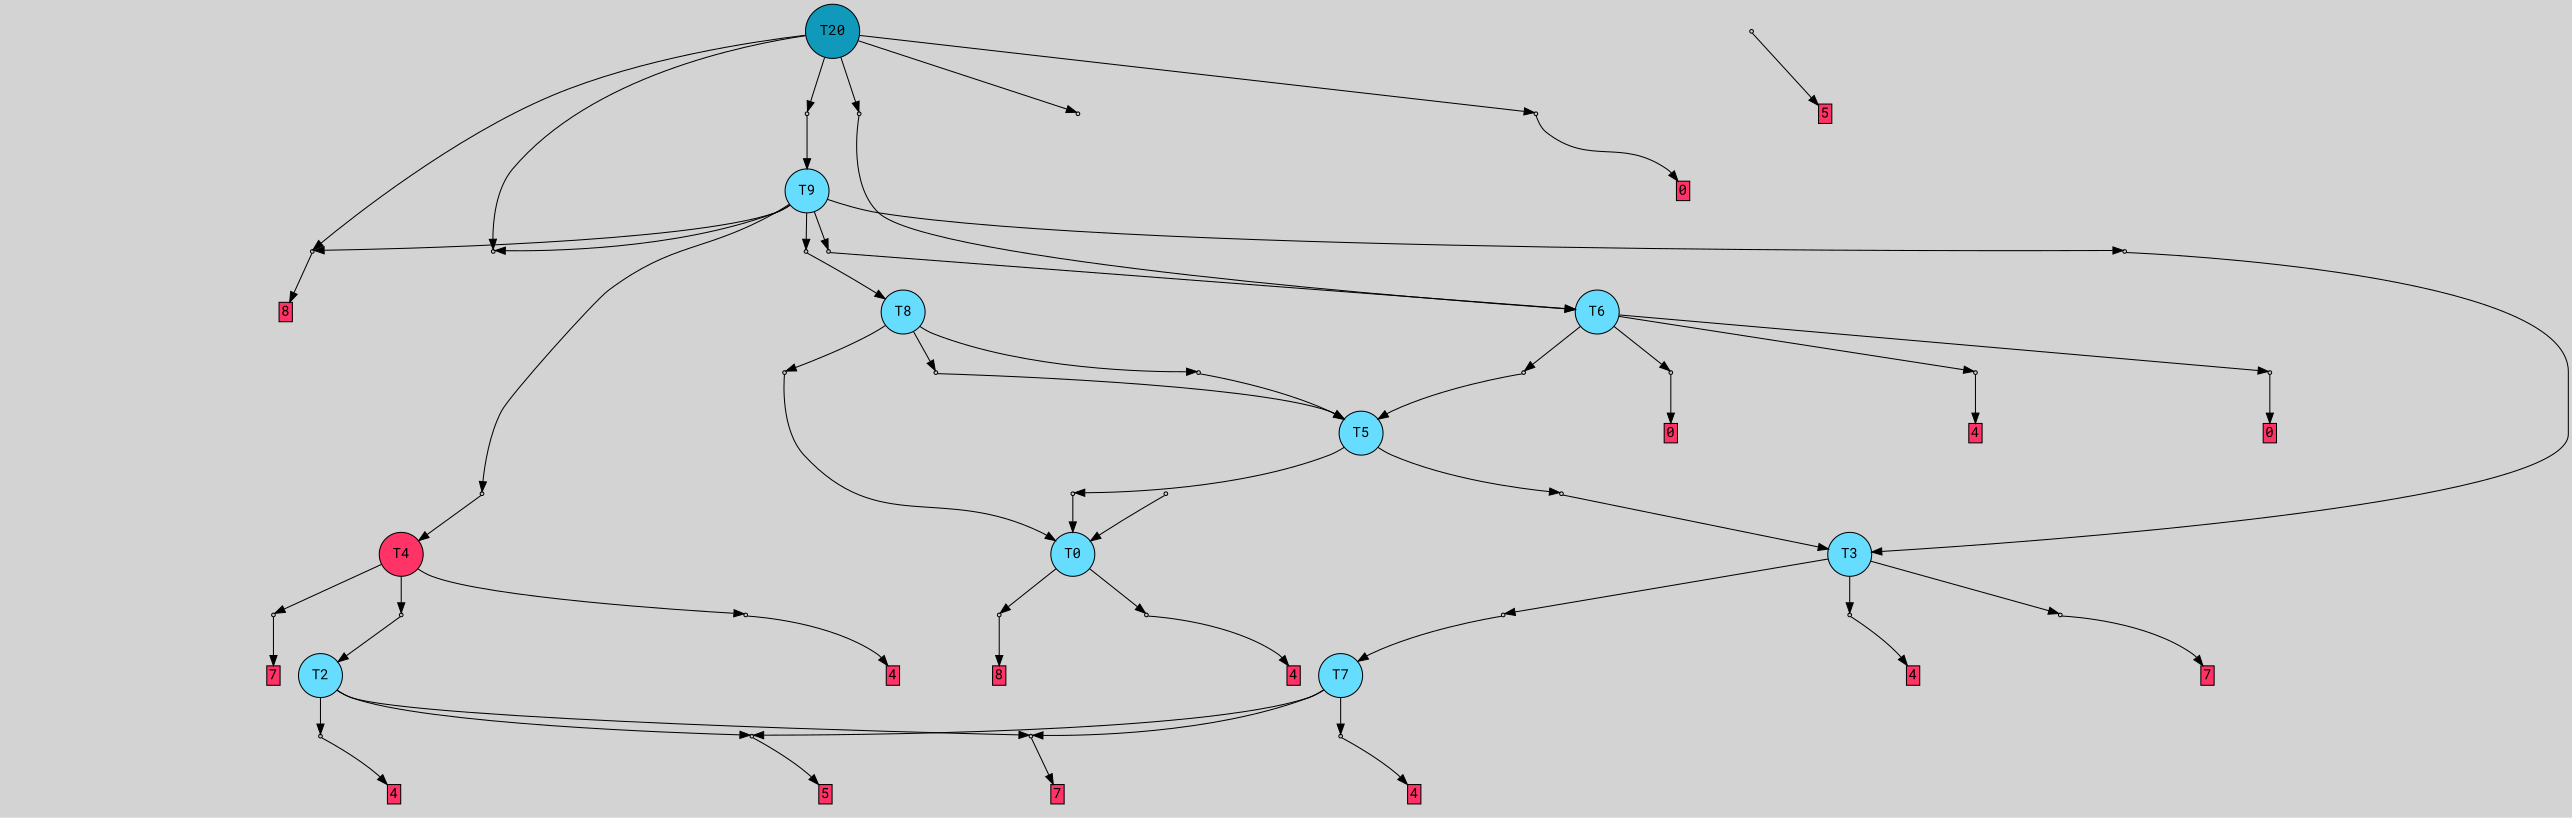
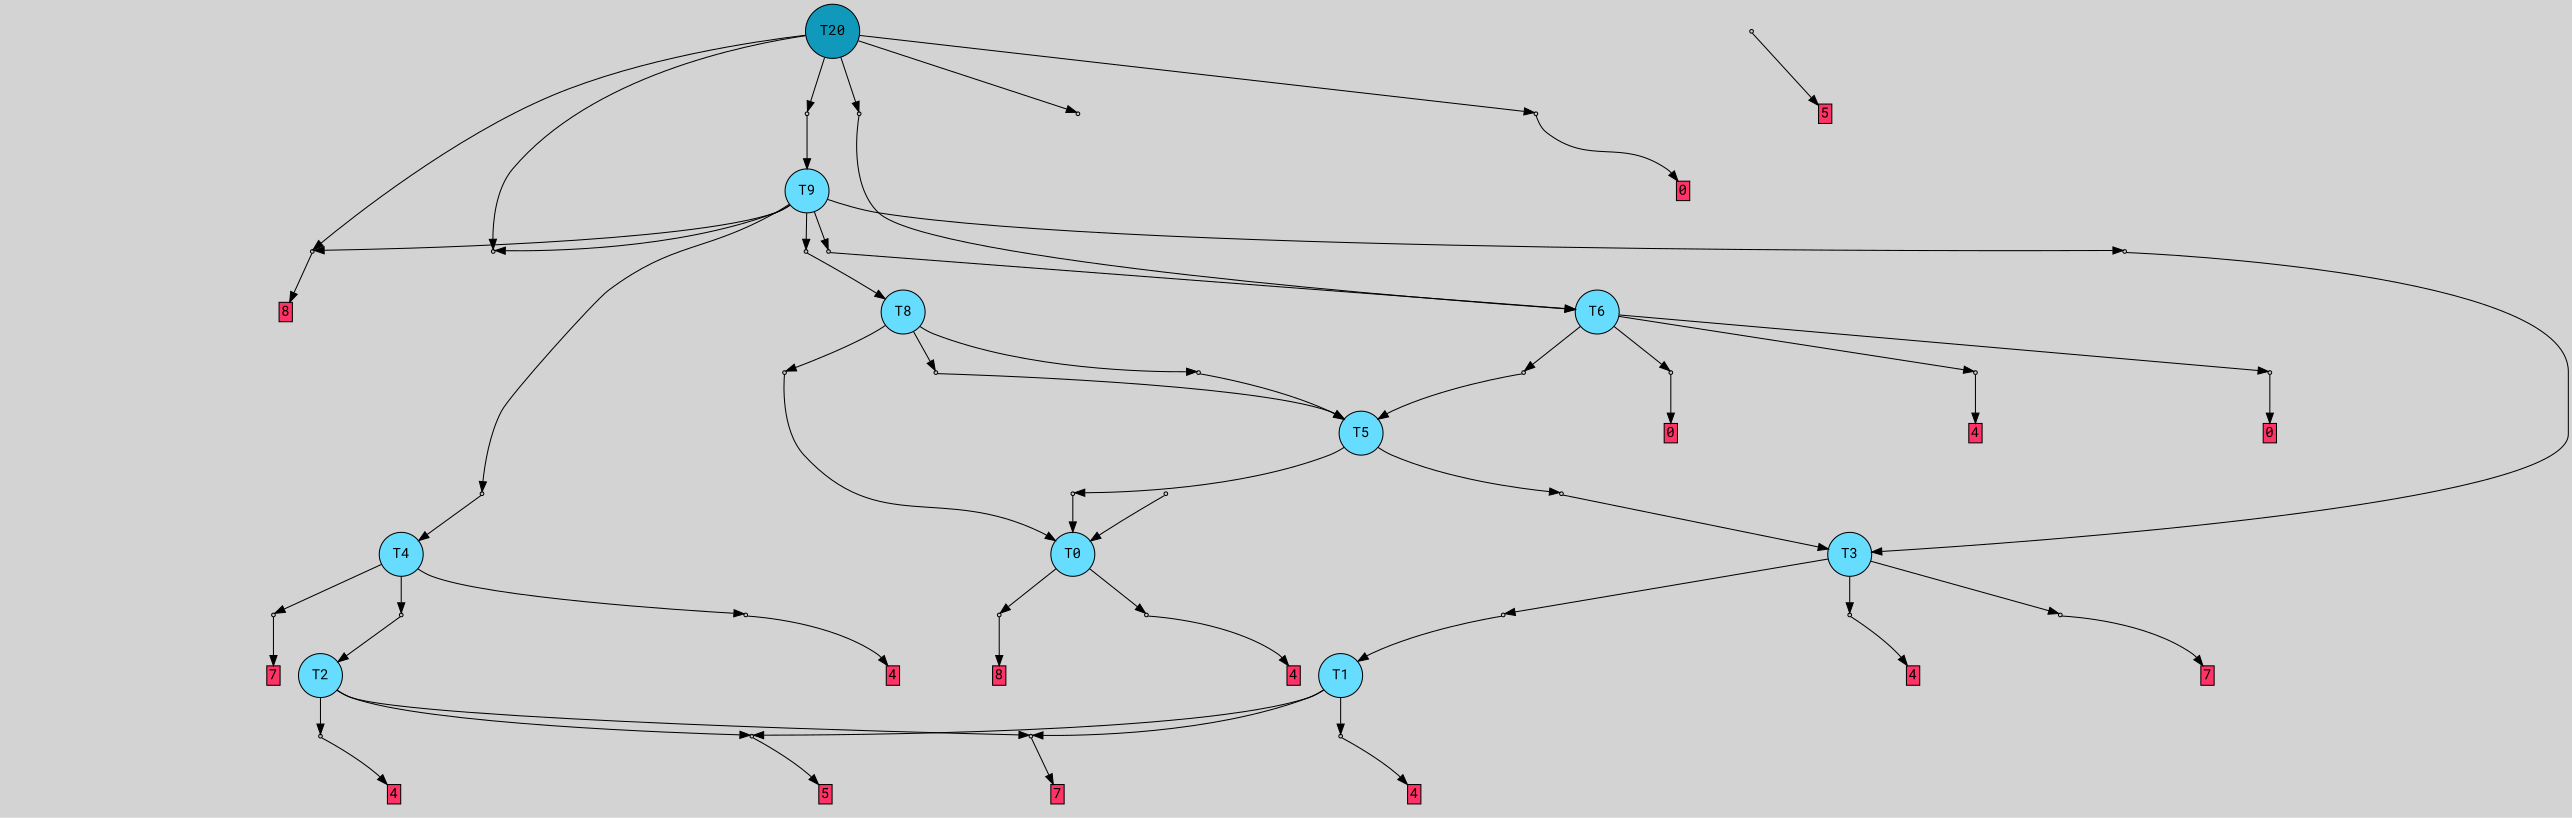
node "T4": fillcolor #ff3366 -> #66ddff
node "T7": label "T7" -> "T1"
